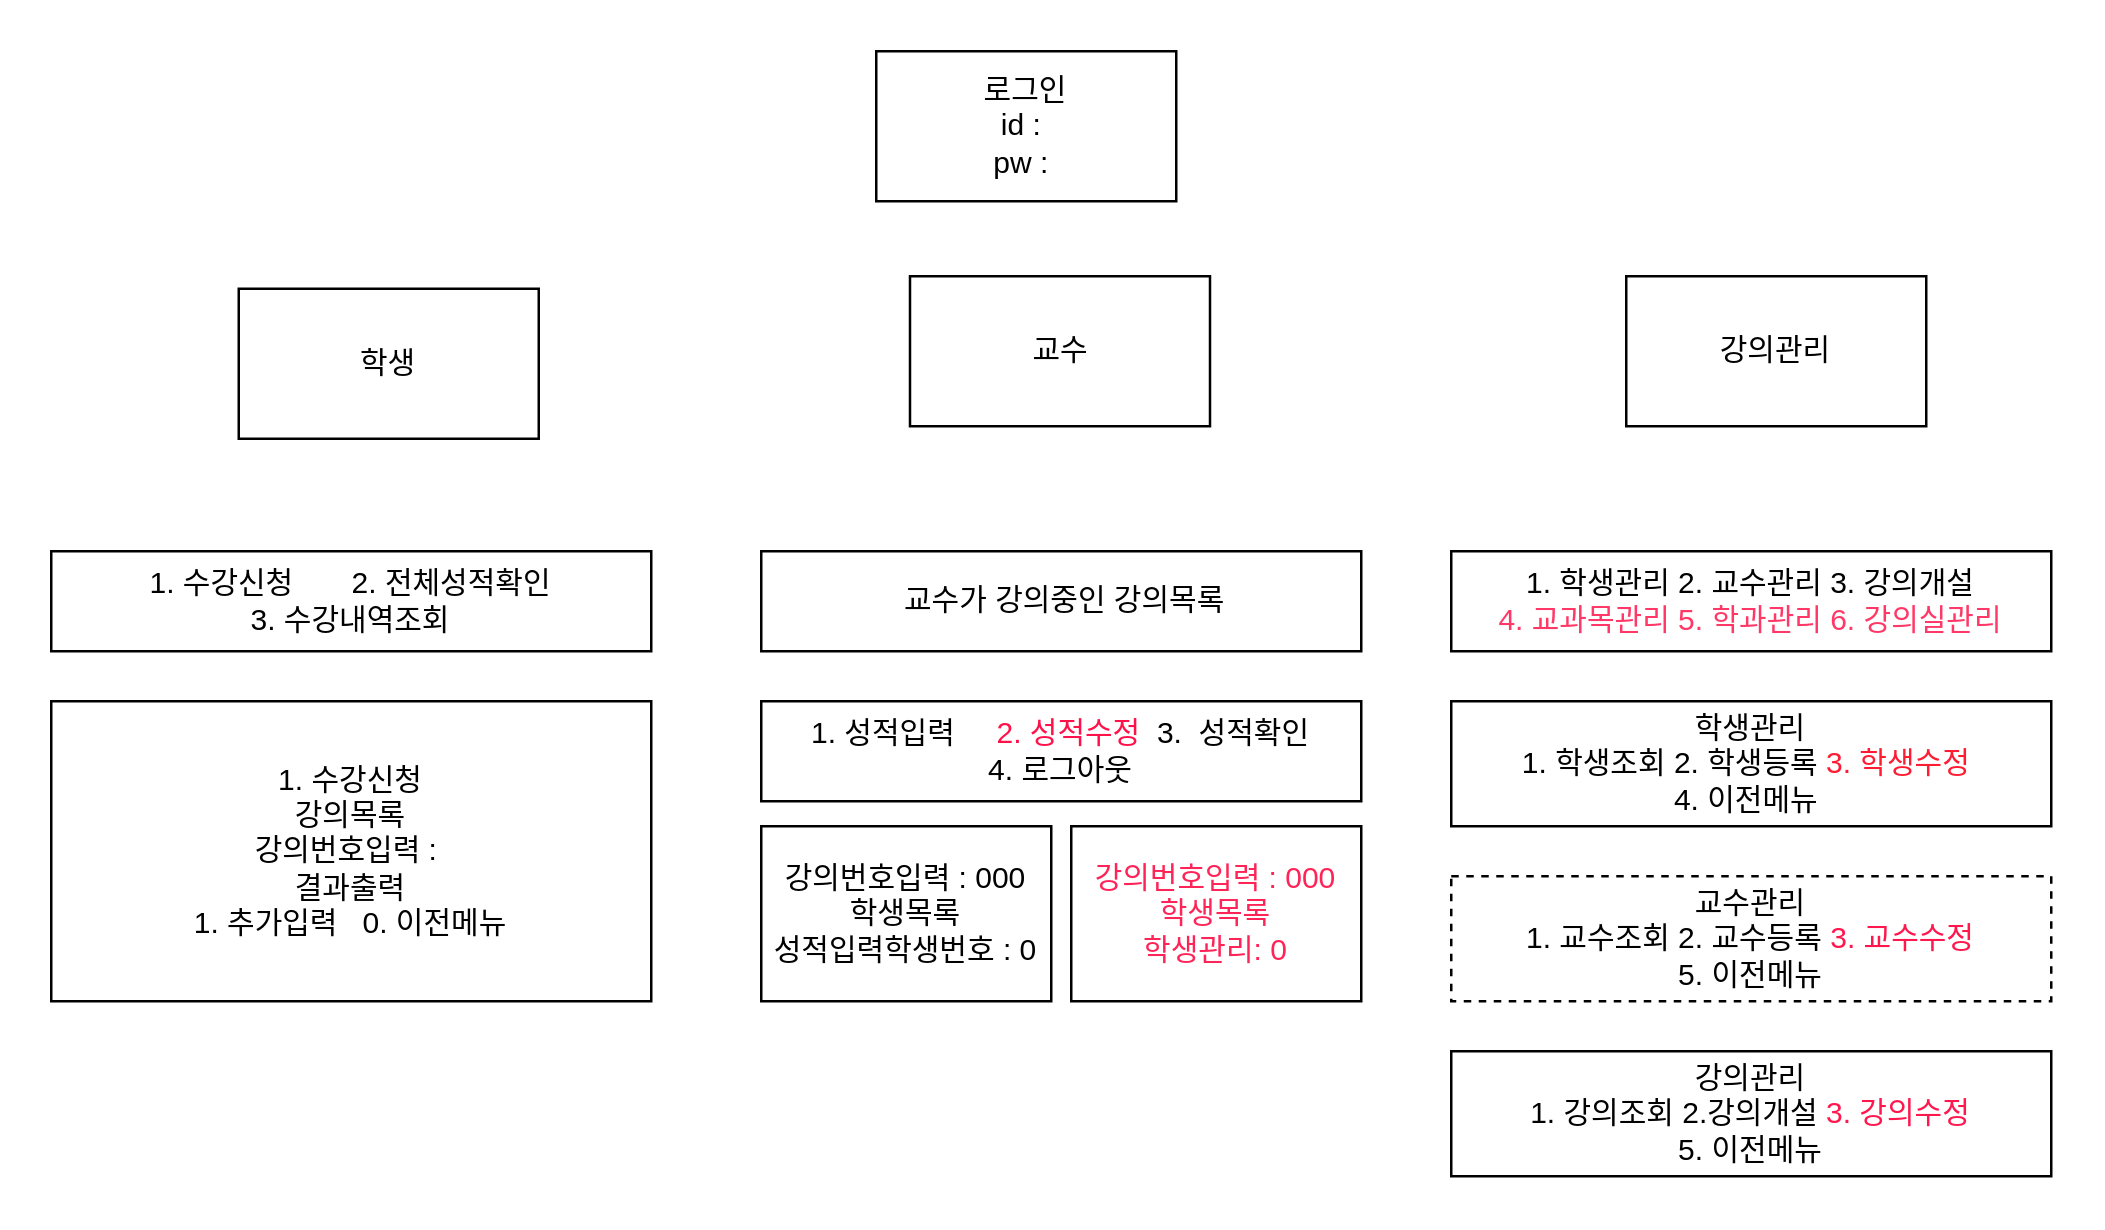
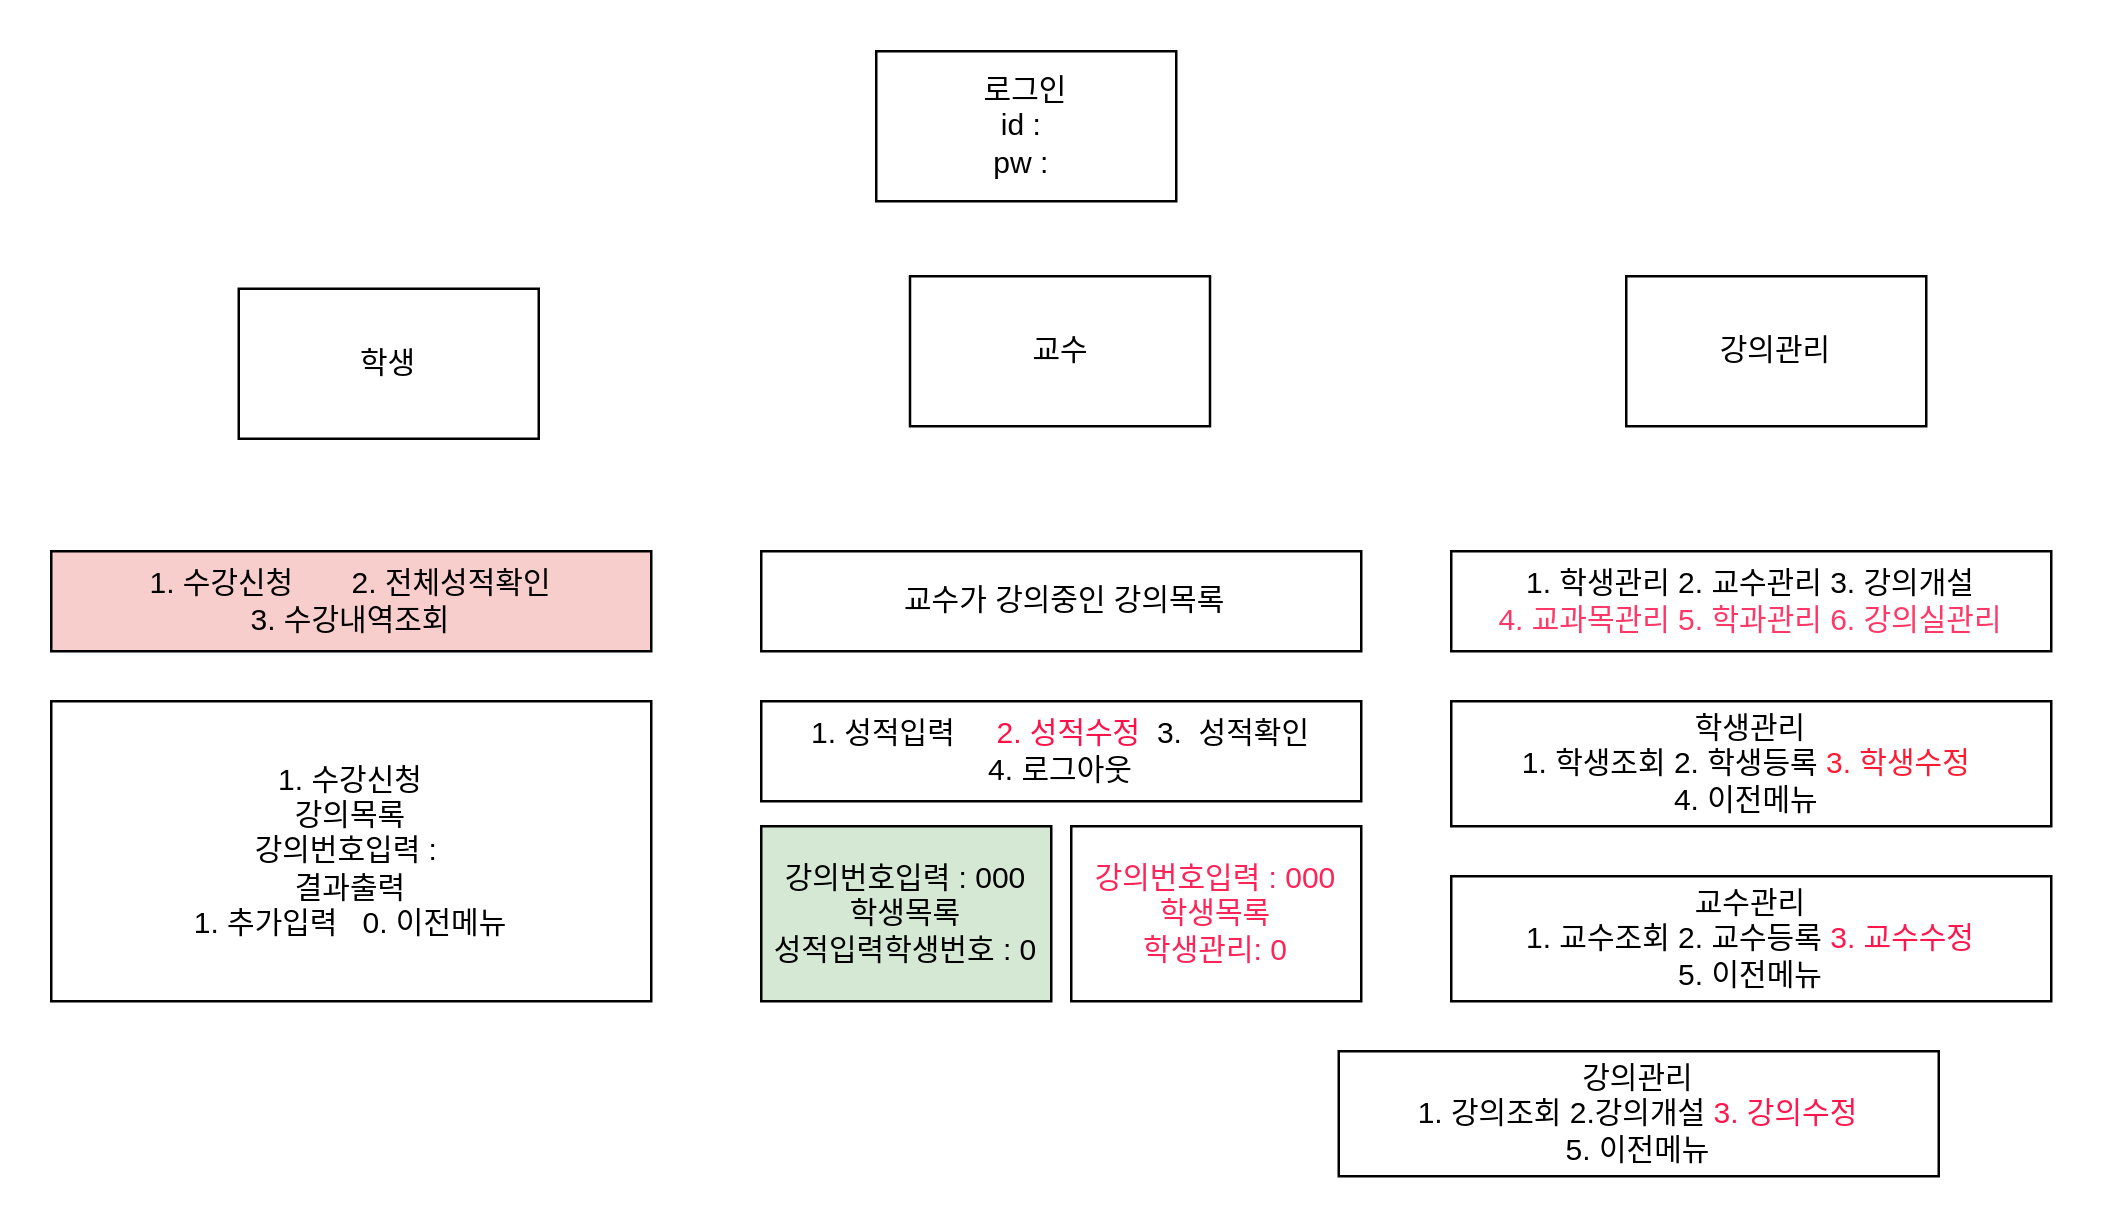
node "1. 수강신청 2. 전체성적확인 3. 수강내역조회": fillcolor #ffffff -> #f8cecc
node "강의번호입력 : 000 학생목록 성적입력학생번호 : 0": fillcolor #ffffff -> #d5e8d4
node "교수관리 1. 교수조회 2. 교수등록 3. 교수수정 5. 이전메뉴": style dashed -> solid
node "강의관리 1. 강의조회 2.강의개설 3. 강의수정 5. 이전메뉴": moved (1751, 1114) -> (1639, 1114)
